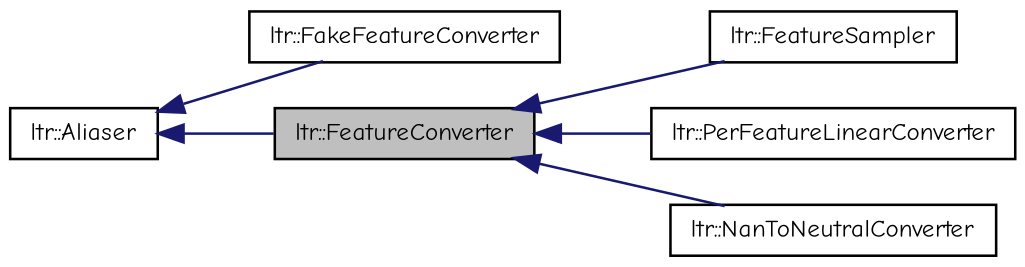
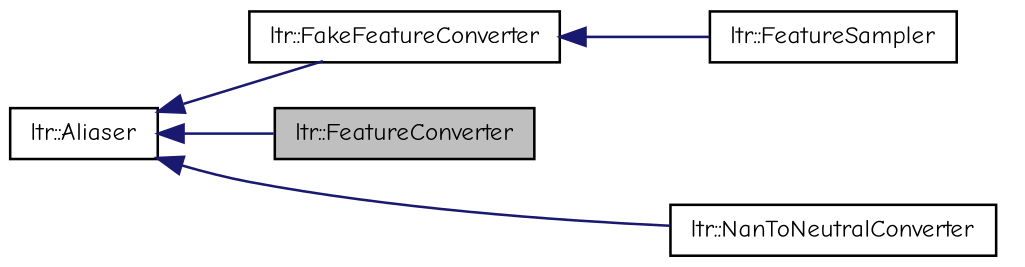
edge "ltr::FeatureSampler" -> "ltr::FeatureConverter": now "ltr::FeatureSampler" -> "ltr::FakeFeatureConverter"
node "ltr::PerFeatureLinearConverter": removed
edge "ltr::NanToNeutralConverter" -> "ltr::FeatureConverter": now "ltr::NanToNeutralConverter" -> "ltr::Aliaser"
